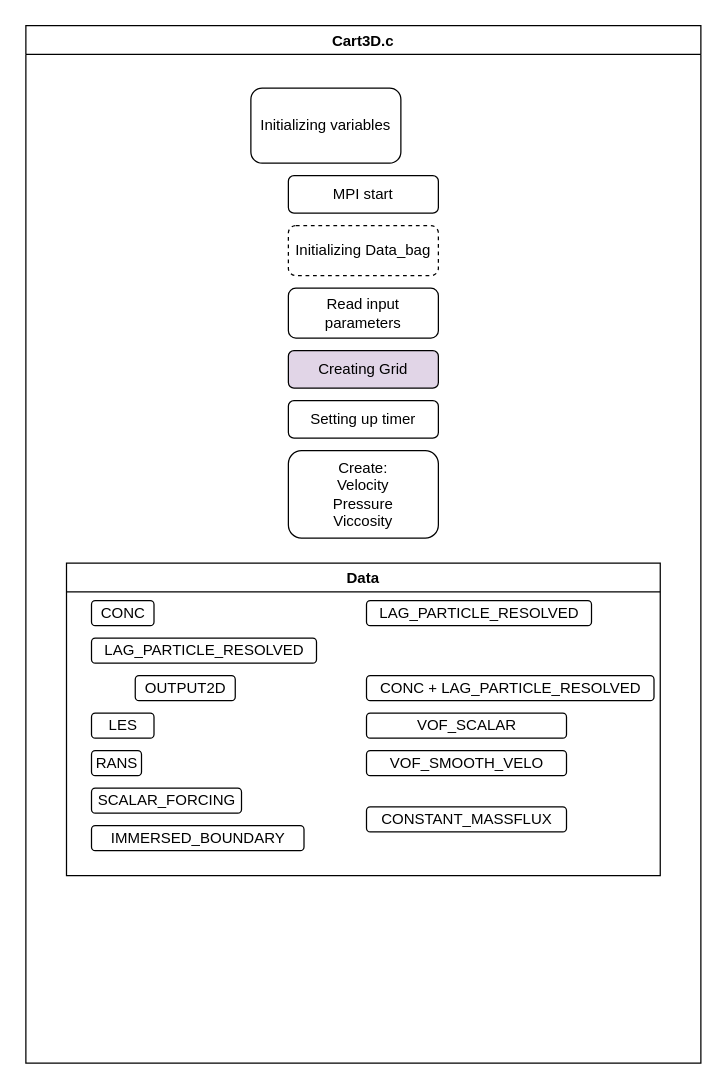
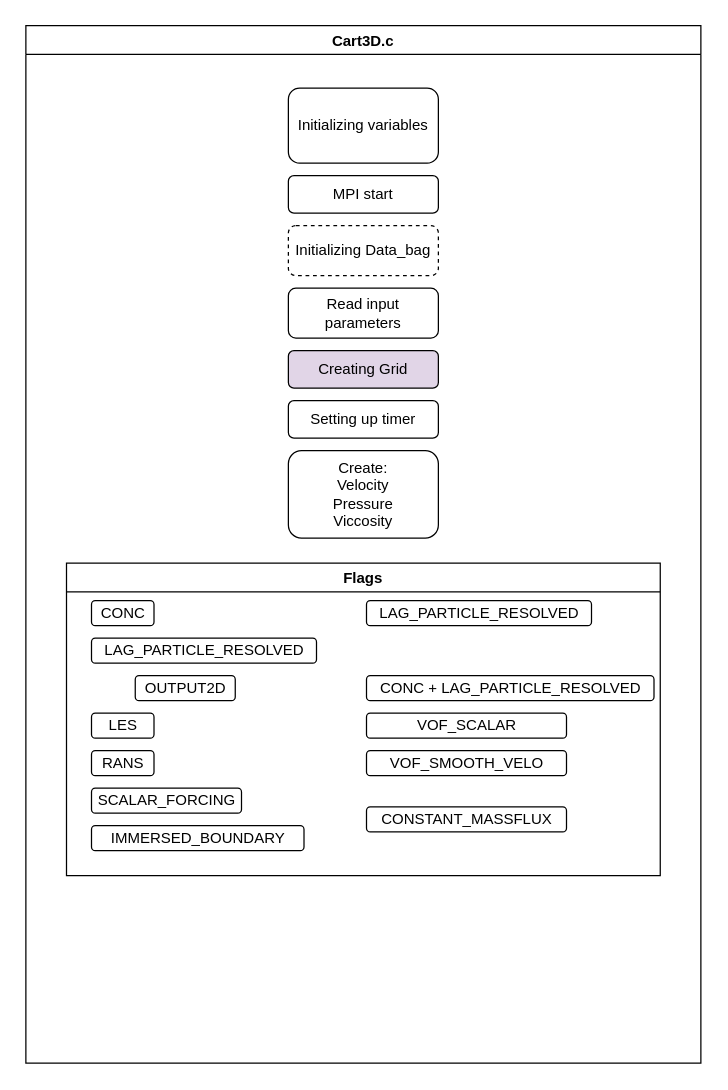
node "Initializing variables": moved (326, 126) -> (363, 126)
node "Data": label "Data" -> "Flags"
node "RANS": size 50x25 -> 63x25
